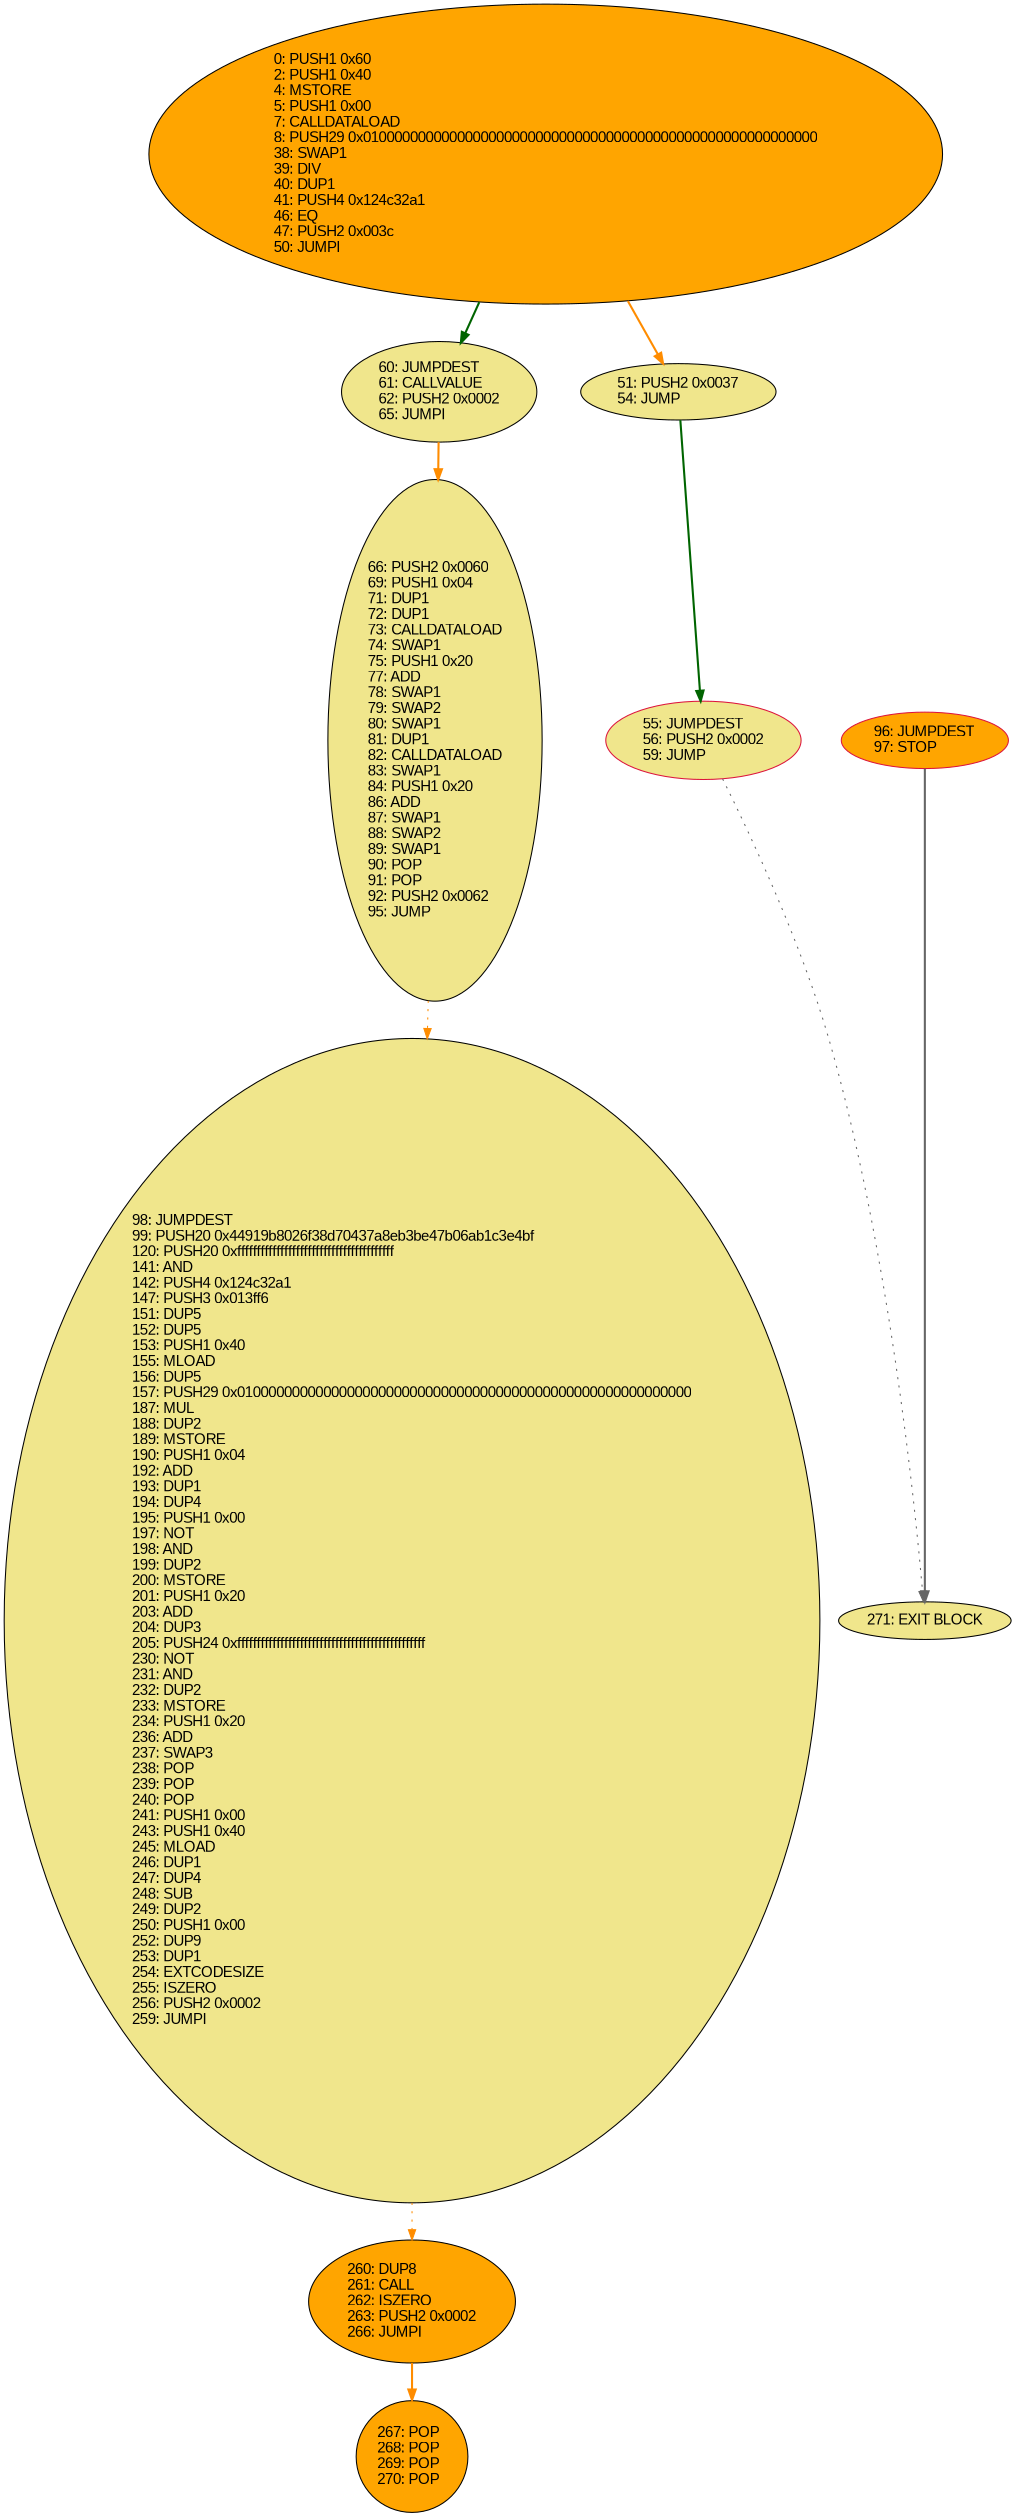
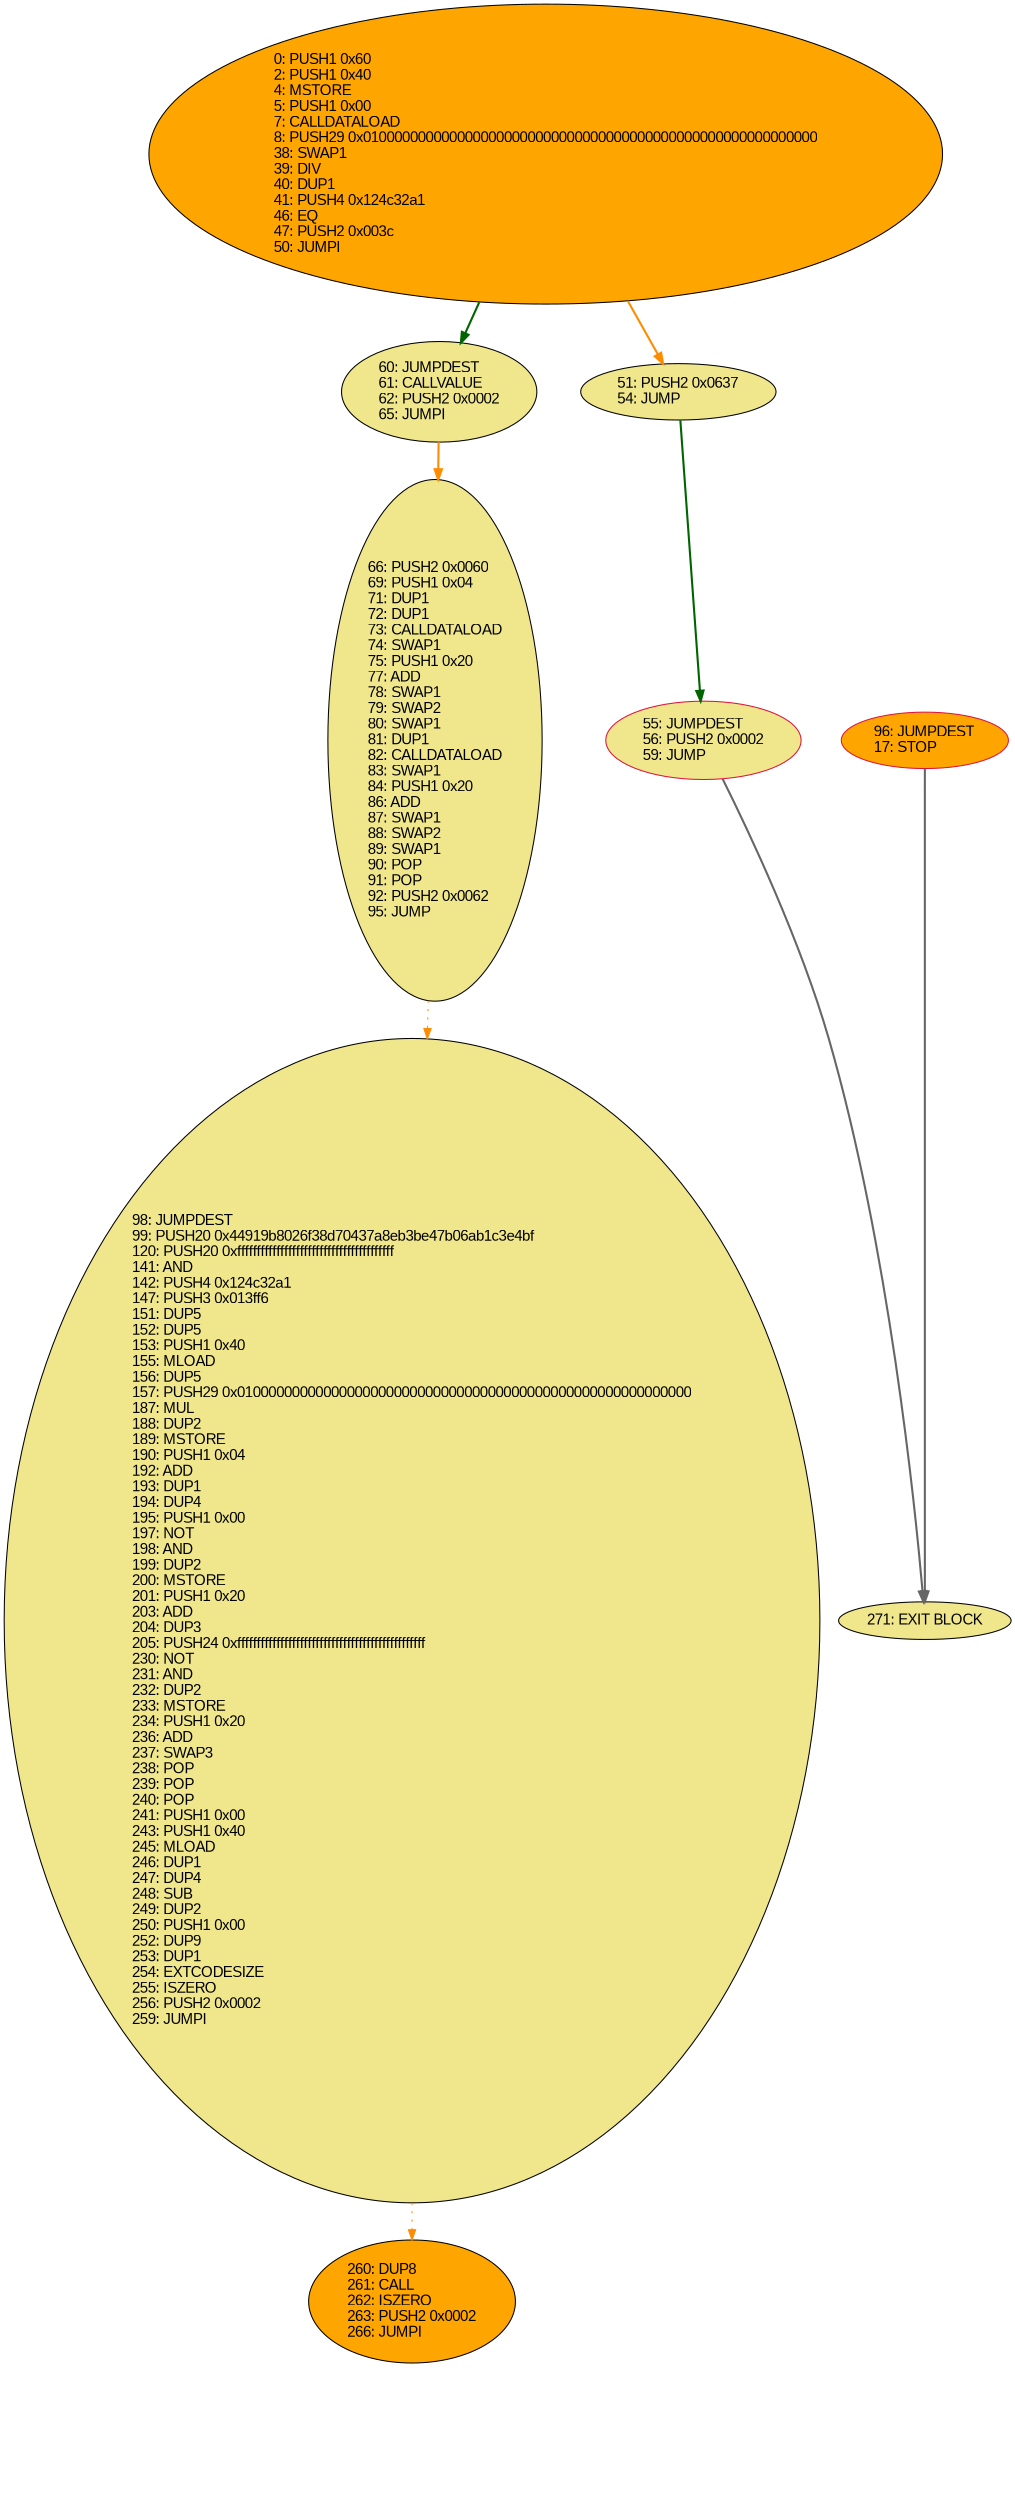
node "51: PUSH2 0x0037 54: JUMP": label "51: PUSH2 0x0037 54: JUMP" -> "51: PUSH2 0x0637 54: JUMP"
node "96: JUMPDEST 97: STOP": label "96: JUMPDEST 97: STOP" -> "96: JUMPDEST 17: STOP"
edge "55: JUMPDEST 56: PUSH2 0x0002 59: JUMP" -> "271: EXIT BLOCK": style dotted -> bold
node "267: POP 268: POP 269: POP 270: POP": removed
